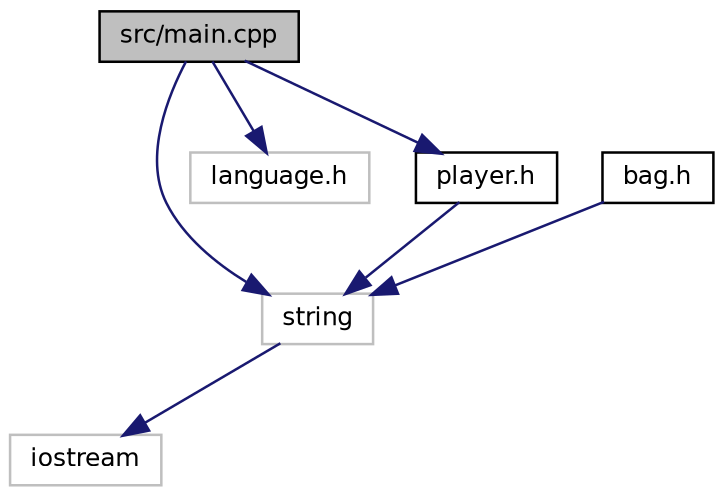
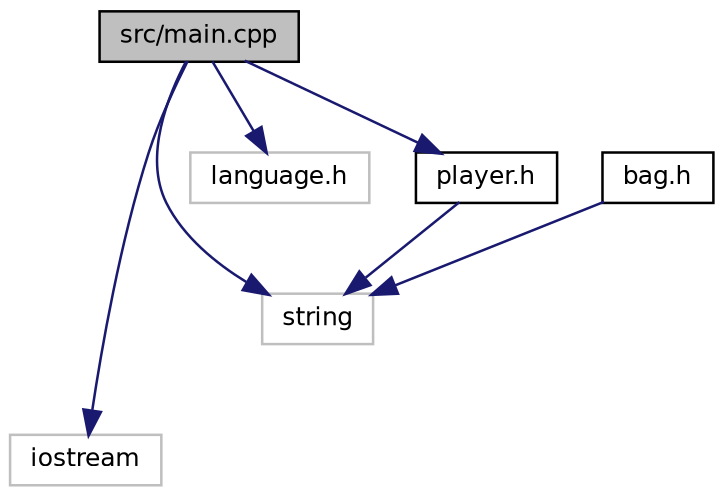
edge "string" -> "iostream": now "src/main.cpp" -> "iostream"
